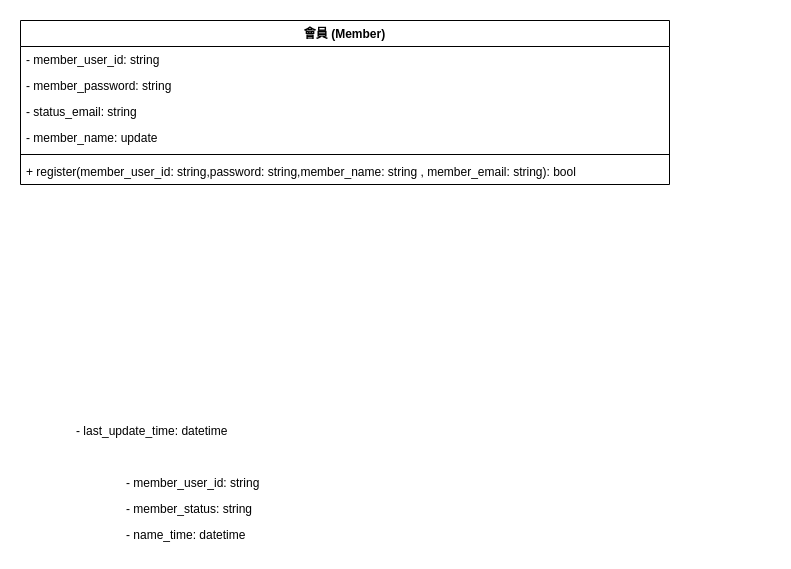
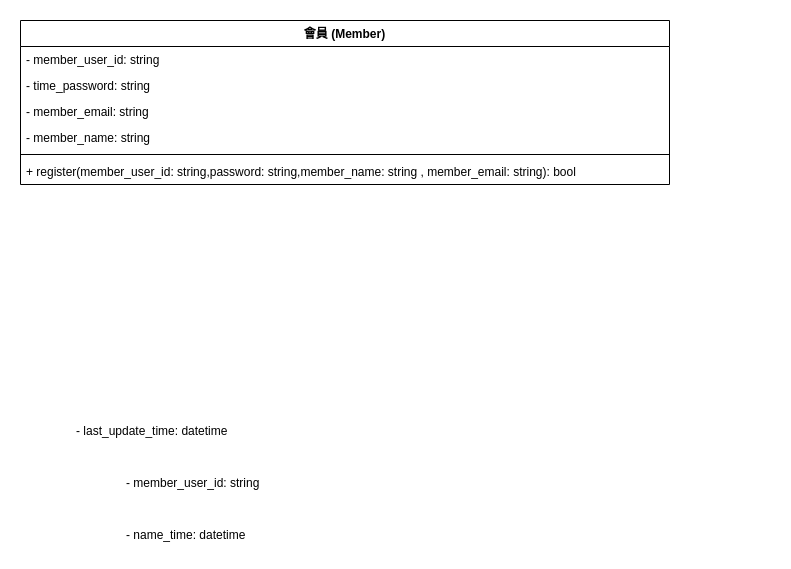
node "- member_password: string": label "- member_password: string" -> "- time_password: string"
node "- status_email: string": label "- status_email: string" -> "- member_email: string"
node "- member_name: update": label "- member_name: update" -> "- member_name: string"
node "- member_status: string": removed
